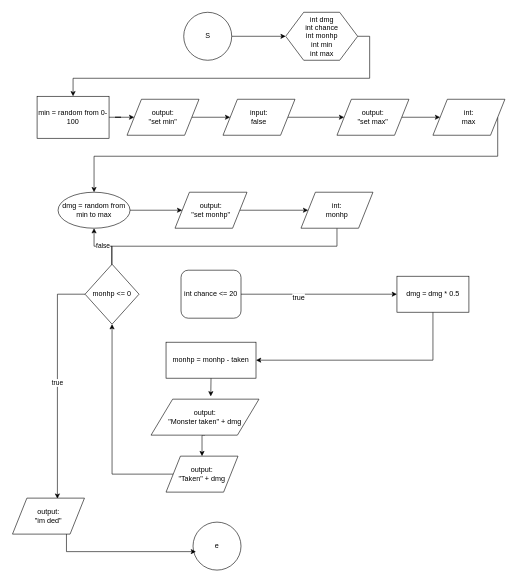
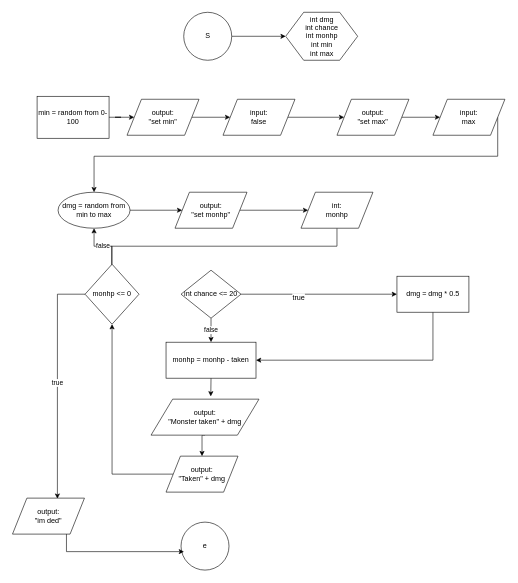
edge "int dmg int chance int monhp int min int max" -> "min = random from 0-100": removed
node "int: max": label "int: max" -> "input: max"
node "int chance <= 20": shape rounded rectangle -> diamond
edge "int chance <= 20" -> "monhp = monhp - taken": added, label "false"
node "e": moved (217, 546) -> (205, 546)
